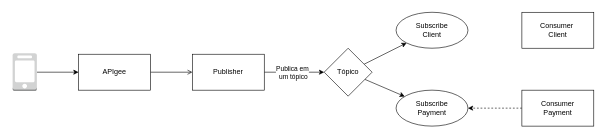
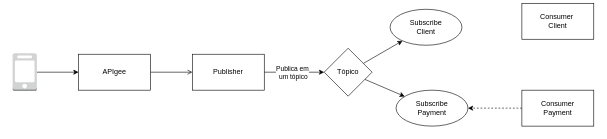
node "Subscribe Client": moved (432, 30) -> (426, 27)
node "Consumer Client": moved (558, 30) -> (558, 21)
